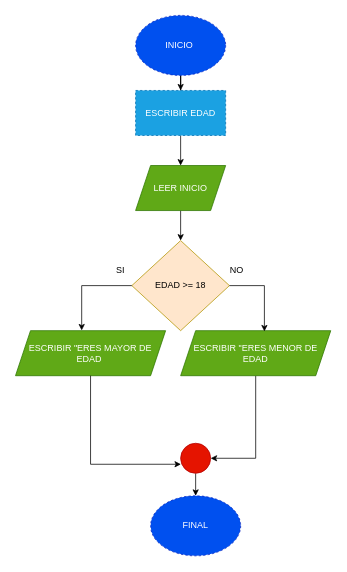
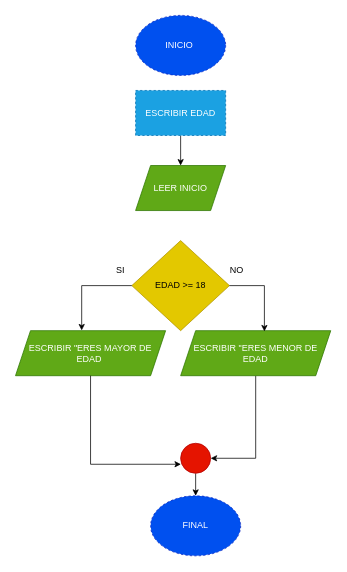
edge "INICIO" -> "ESCRIBIR EDAD": removed
edge "LEER INICIO" -> "EDAD >= 18": removed
node "EDAD >= 18": fillcolor #ffe6cc -> #e3c800
